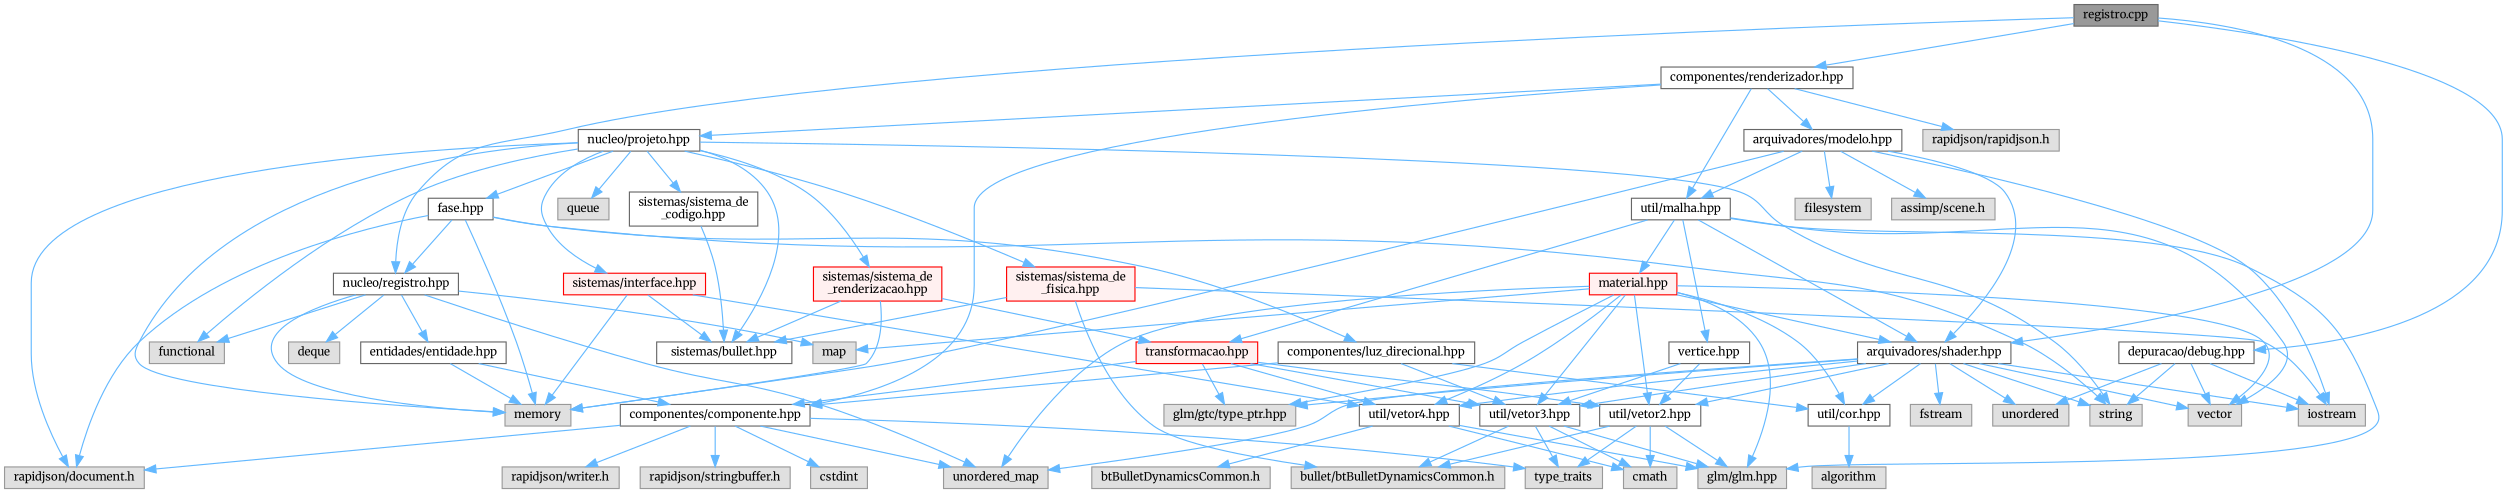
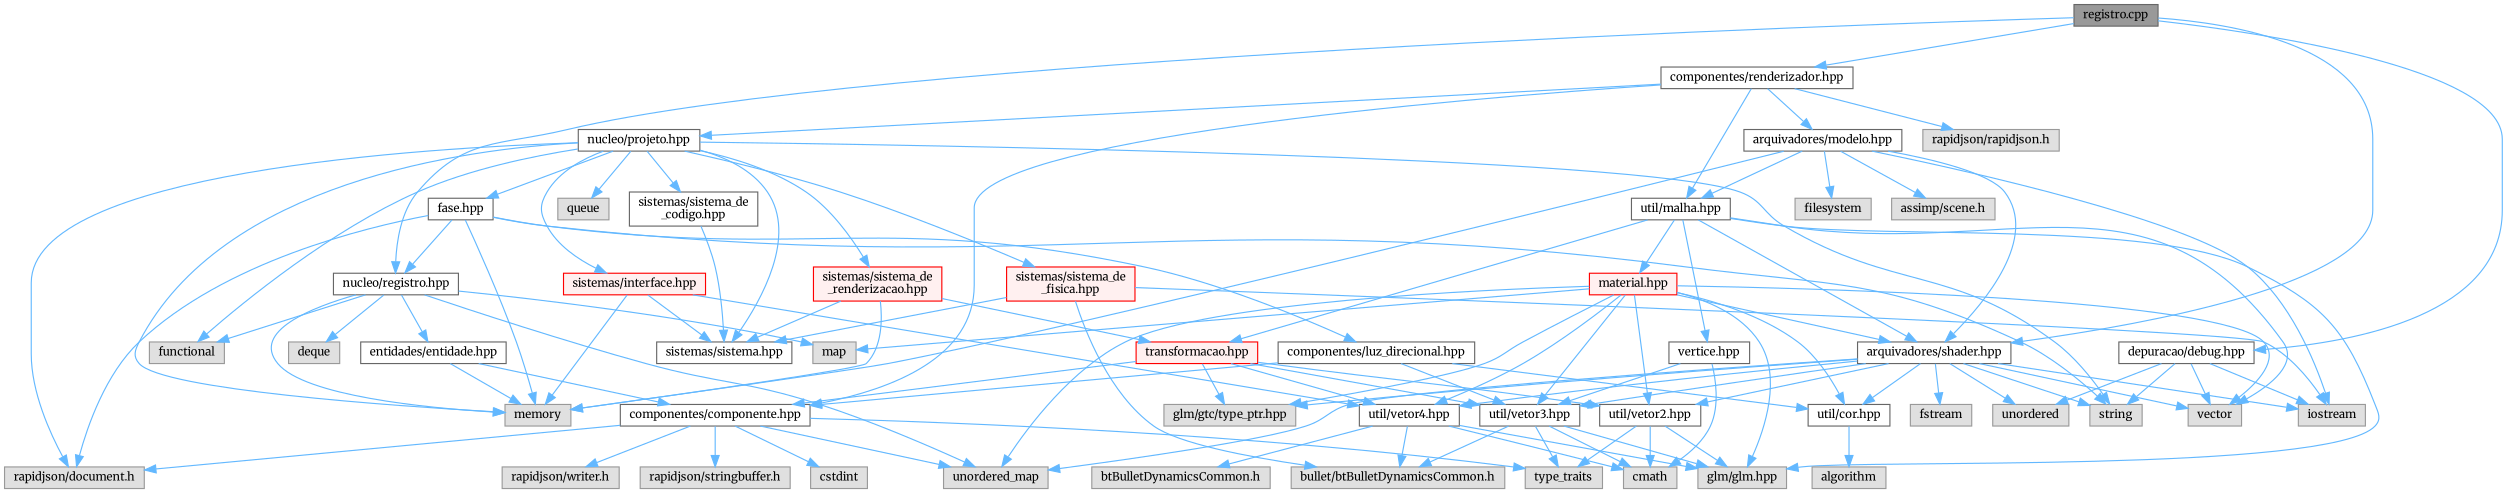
node "sistemas/bullet.hpp": label "sistemas/bullet.hpp" -> "sistemas/sistema.hpp"
edge "vertice.hpp" -> "util/vetor2.hpp": now "vertice.hpp" -> "cmath"
edge "util/vetor2.hpp" -> "bullet/btBulletDynamicsCommon.h": now "util/vetor4.hpp" -> "bullet/btBulletDynamicsCommon.h"
